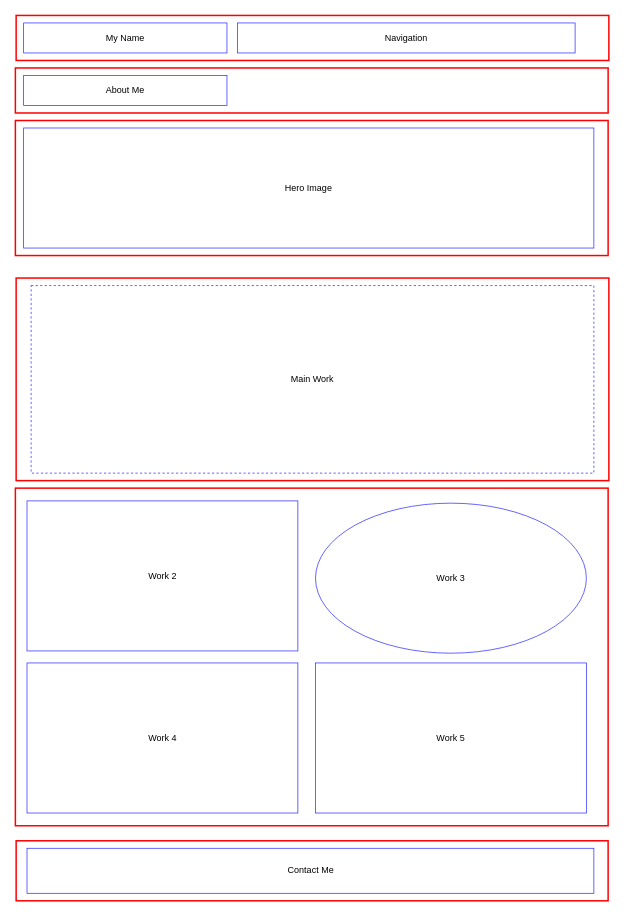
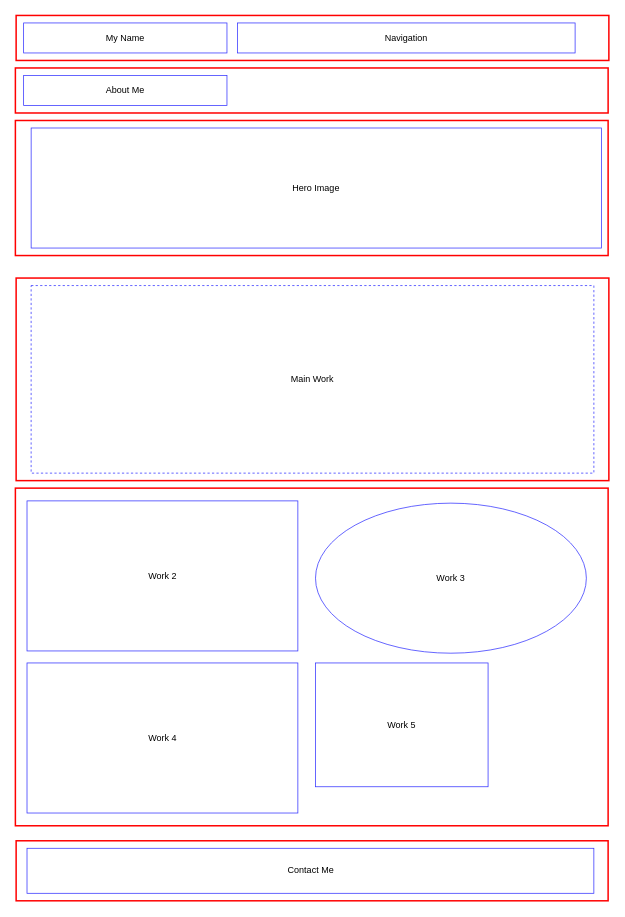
node "Hero Image": moved (309, 188) -> (316, 188)
node "Work 5": size 271x150 -> 173x124
